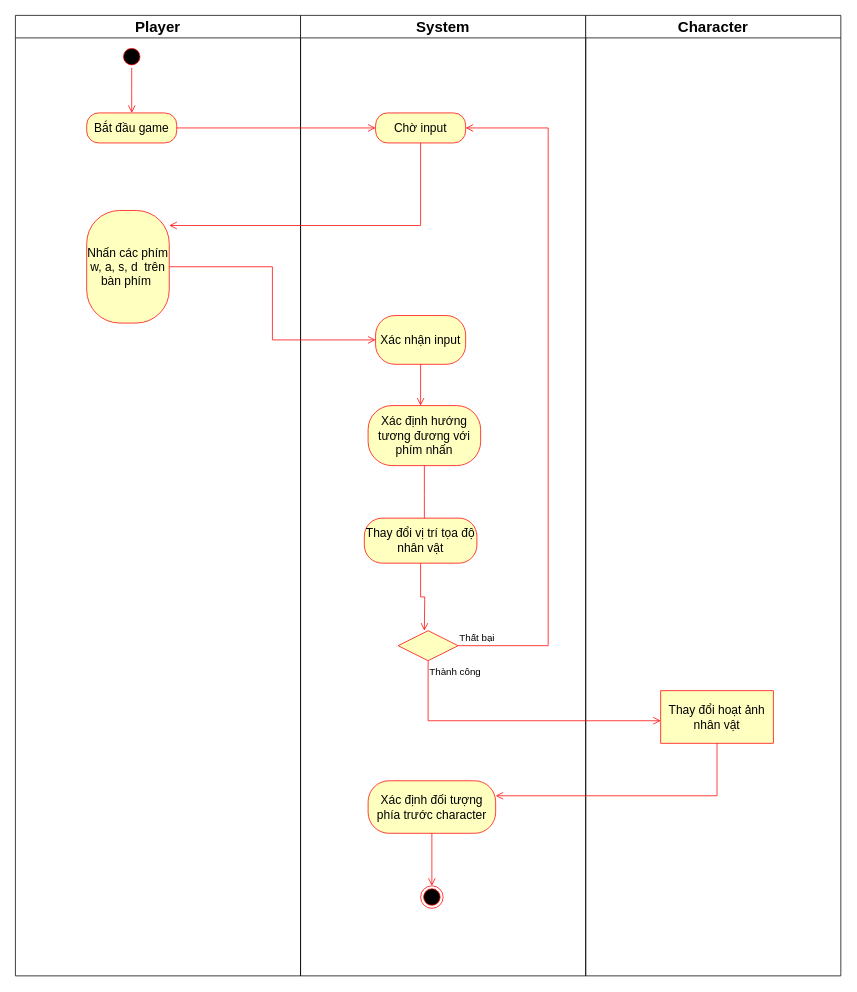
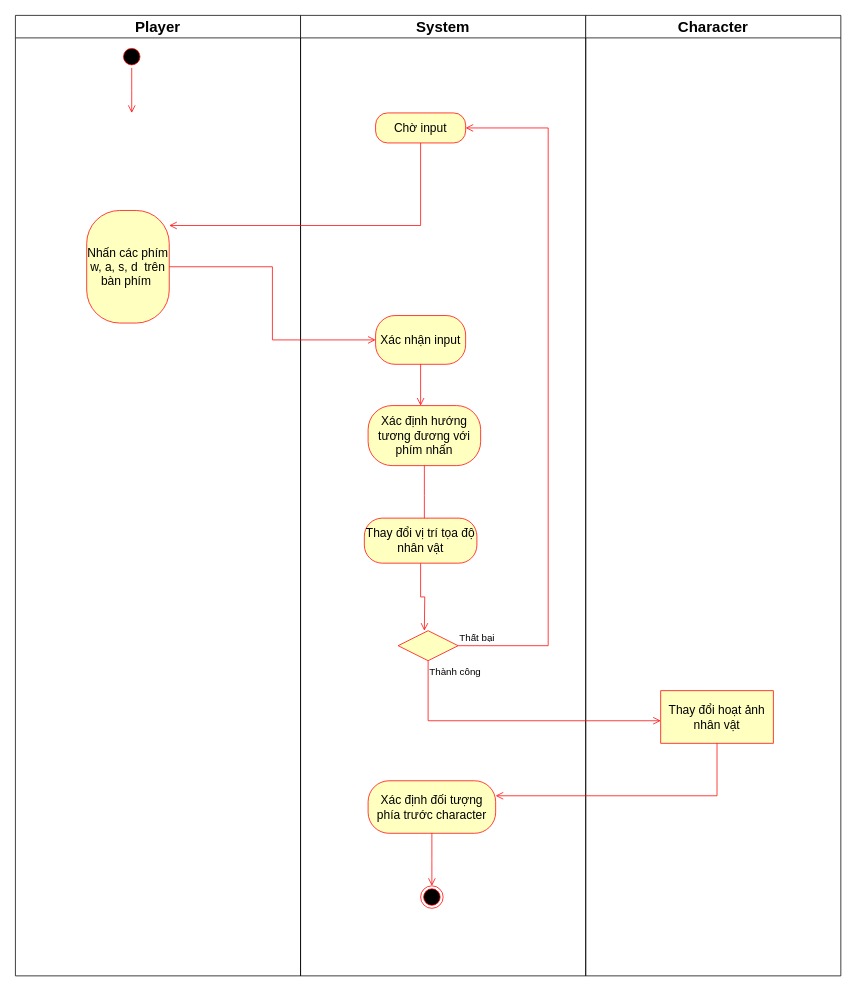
node "Bắt đầu game": removed
edge "Bắt đầu game" -> "Chờ input": removed
